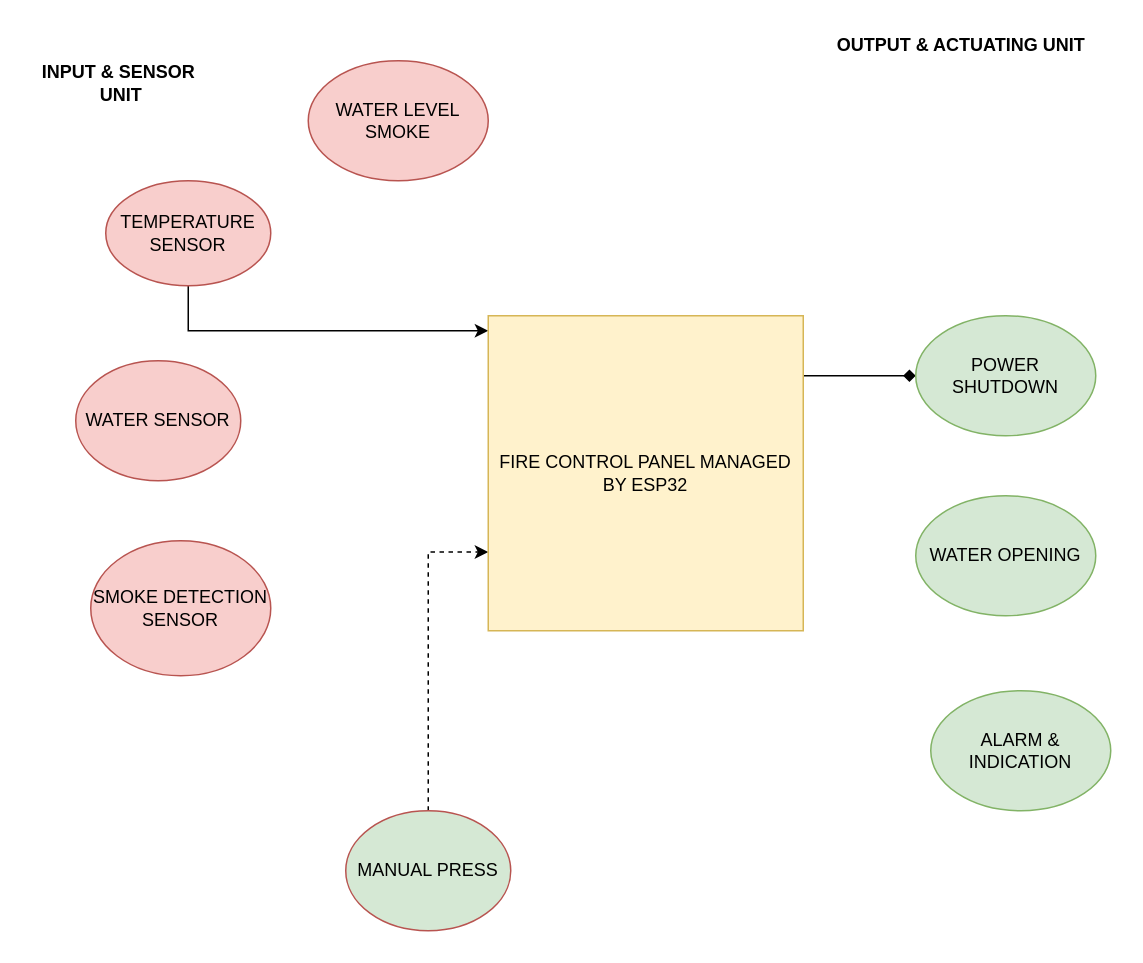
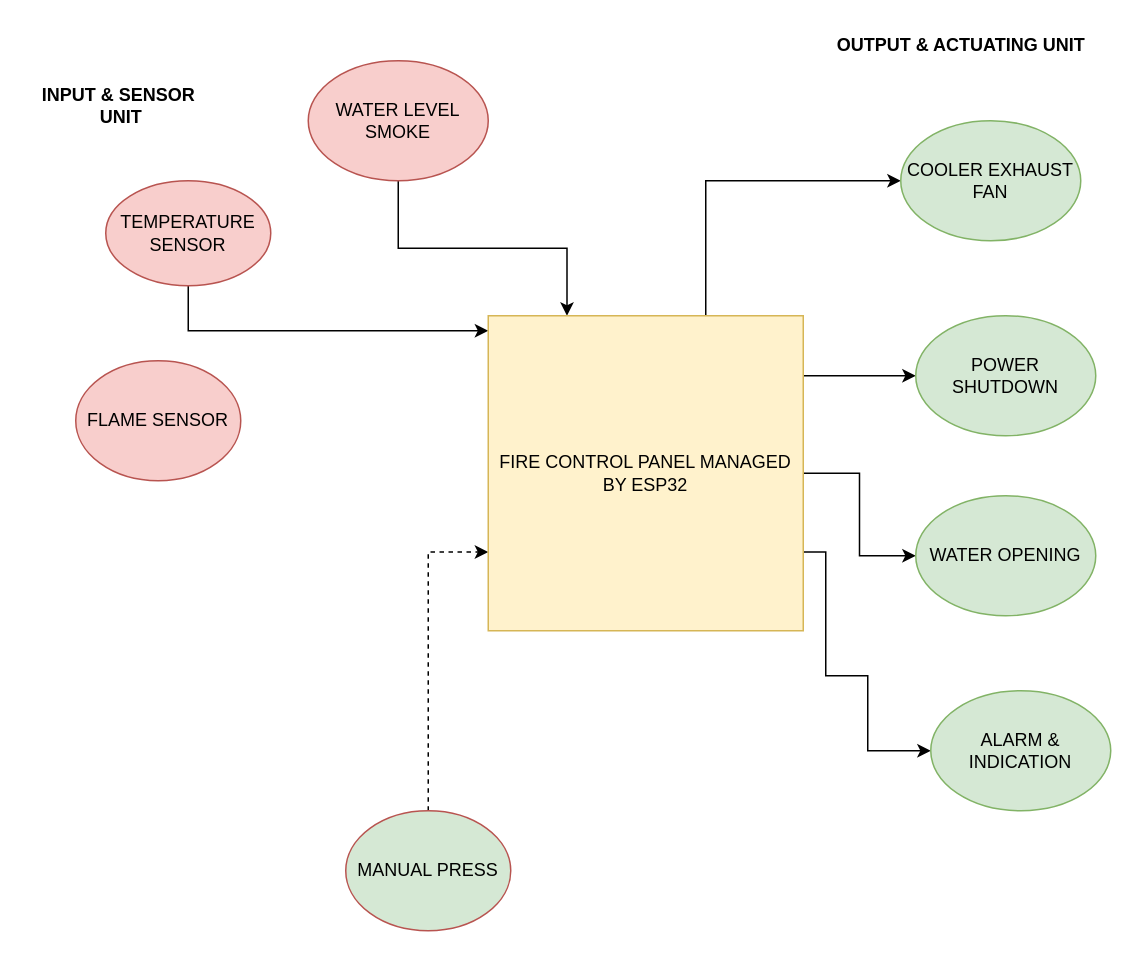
node "INPUT & SENSOR UNIT": moved (121, 83) -> (121, 106)
edge "FIRE CONTROL PANEL MANAGED BY ESP32" -> "COOLER EXHAUST FAN": added
node "COOLER EXHAUST FAN": added
edge "WATER LEVEL SMOKE" -> "FIRE CONTROL PANEL MANAGED BY ESP32": added
edge "FIRE CONTROL PANEL MANAGED BY ESP32" -> "POWER SHUTDOWN": arrowhead diamond -> classic
node "WATER SENSOR": label "WATER SENSOR" -> "FLAME SENSOR"
edge "FIRE CONTROL PANEL MANAGED BY ESP32" -> "WATER OPENING": added
node "SMOKE DETECTION SENSOR": removed
edge "FIRE CONTROL PANEL MANAGED BY ESP32" -> "ALARM & INDICATION": added
